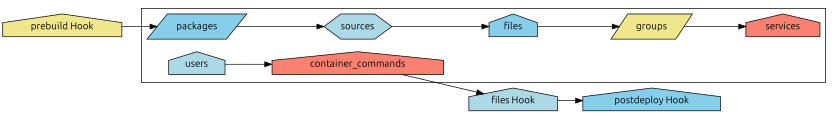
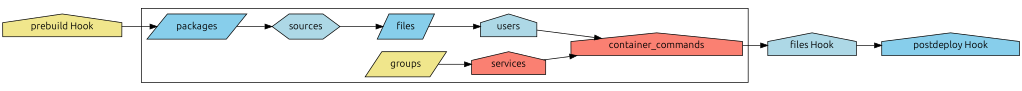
node "files": shape house -> parallelogram
edge "files" -> "groups": now "files" -> "users"
edge "services" -> "container_commands": added
